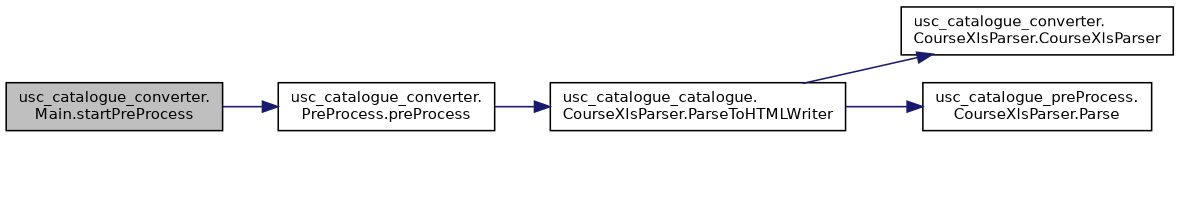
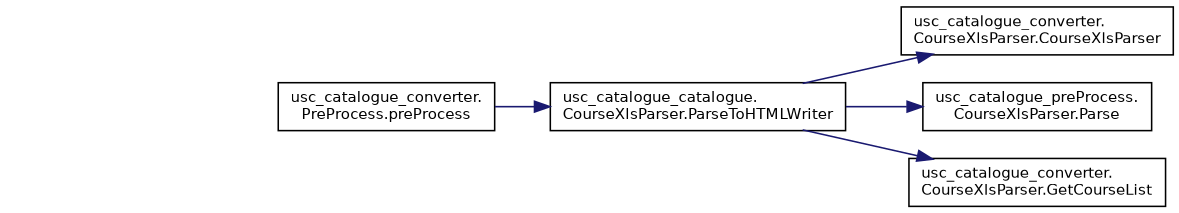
node "usc_catalogue_converter. Main.startPreProcess": removed
node "usc_catalogue_converter. CourseXlsParser.GetCourseList": added
